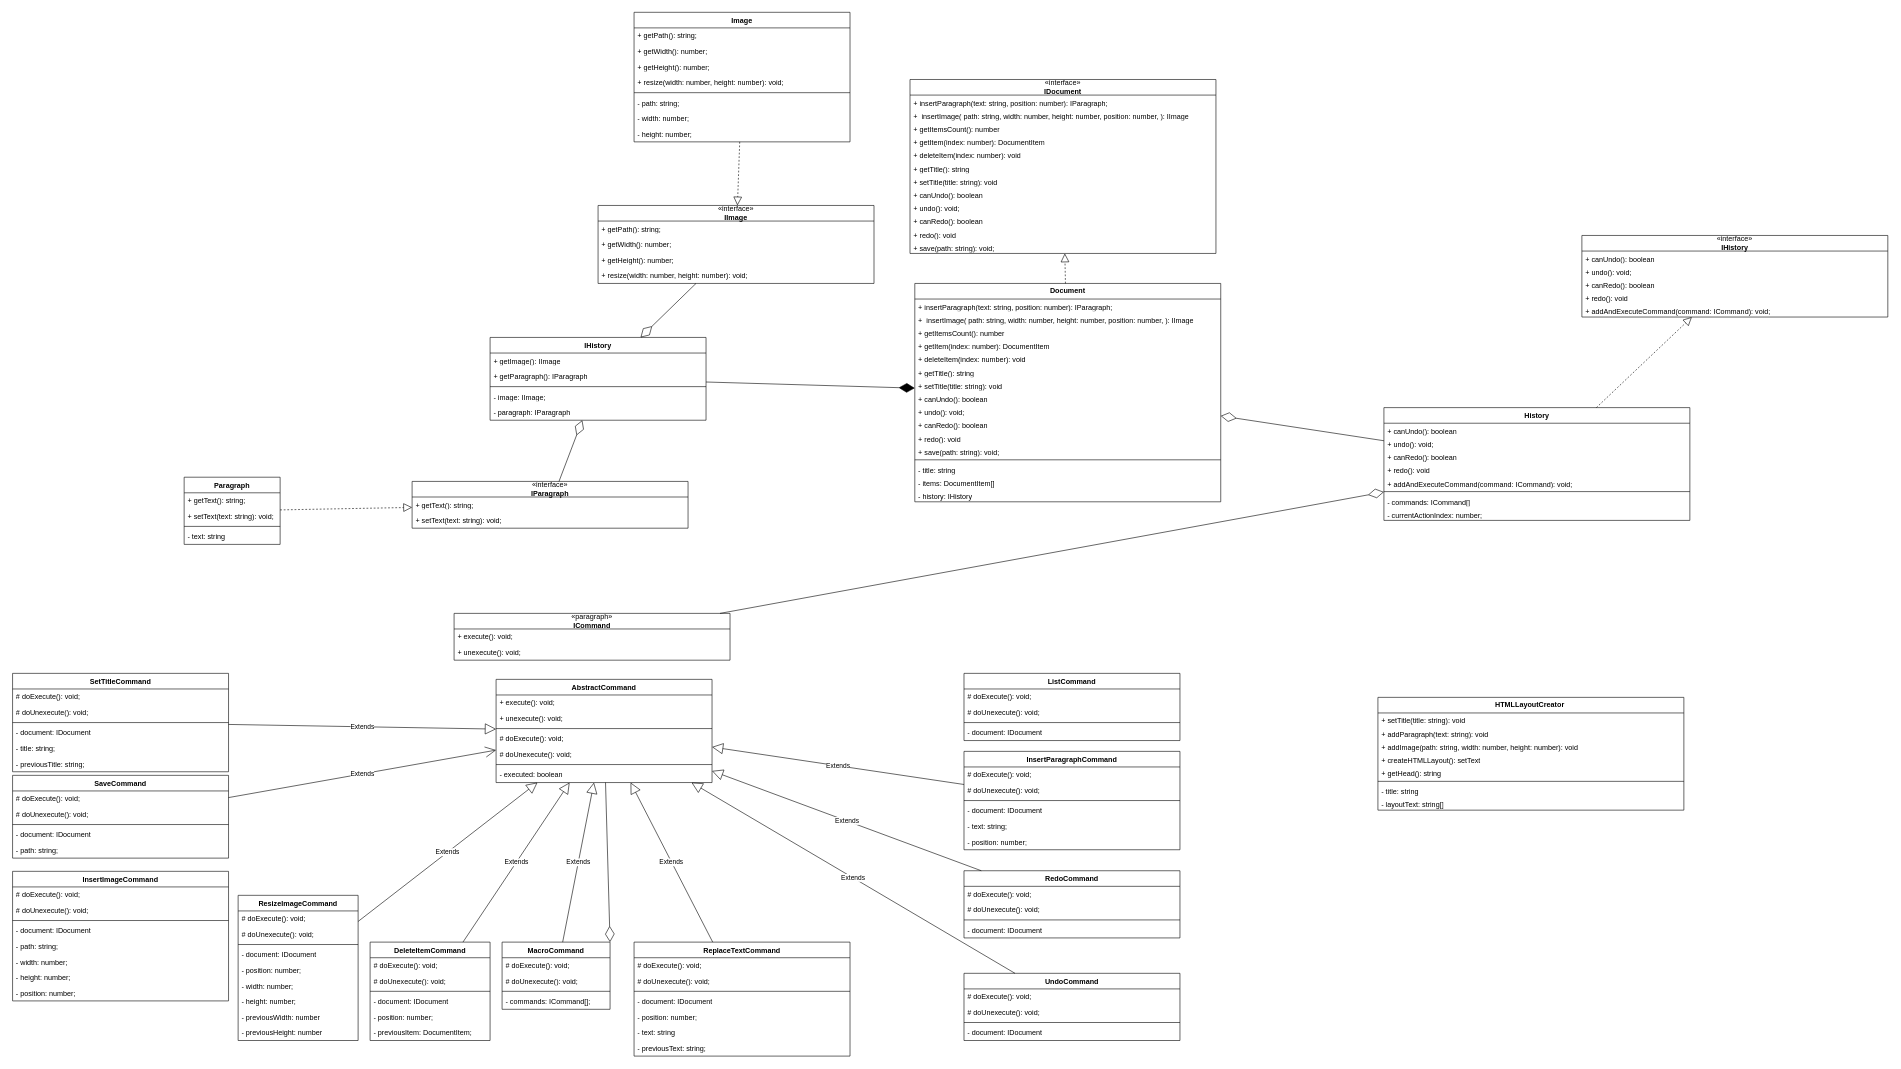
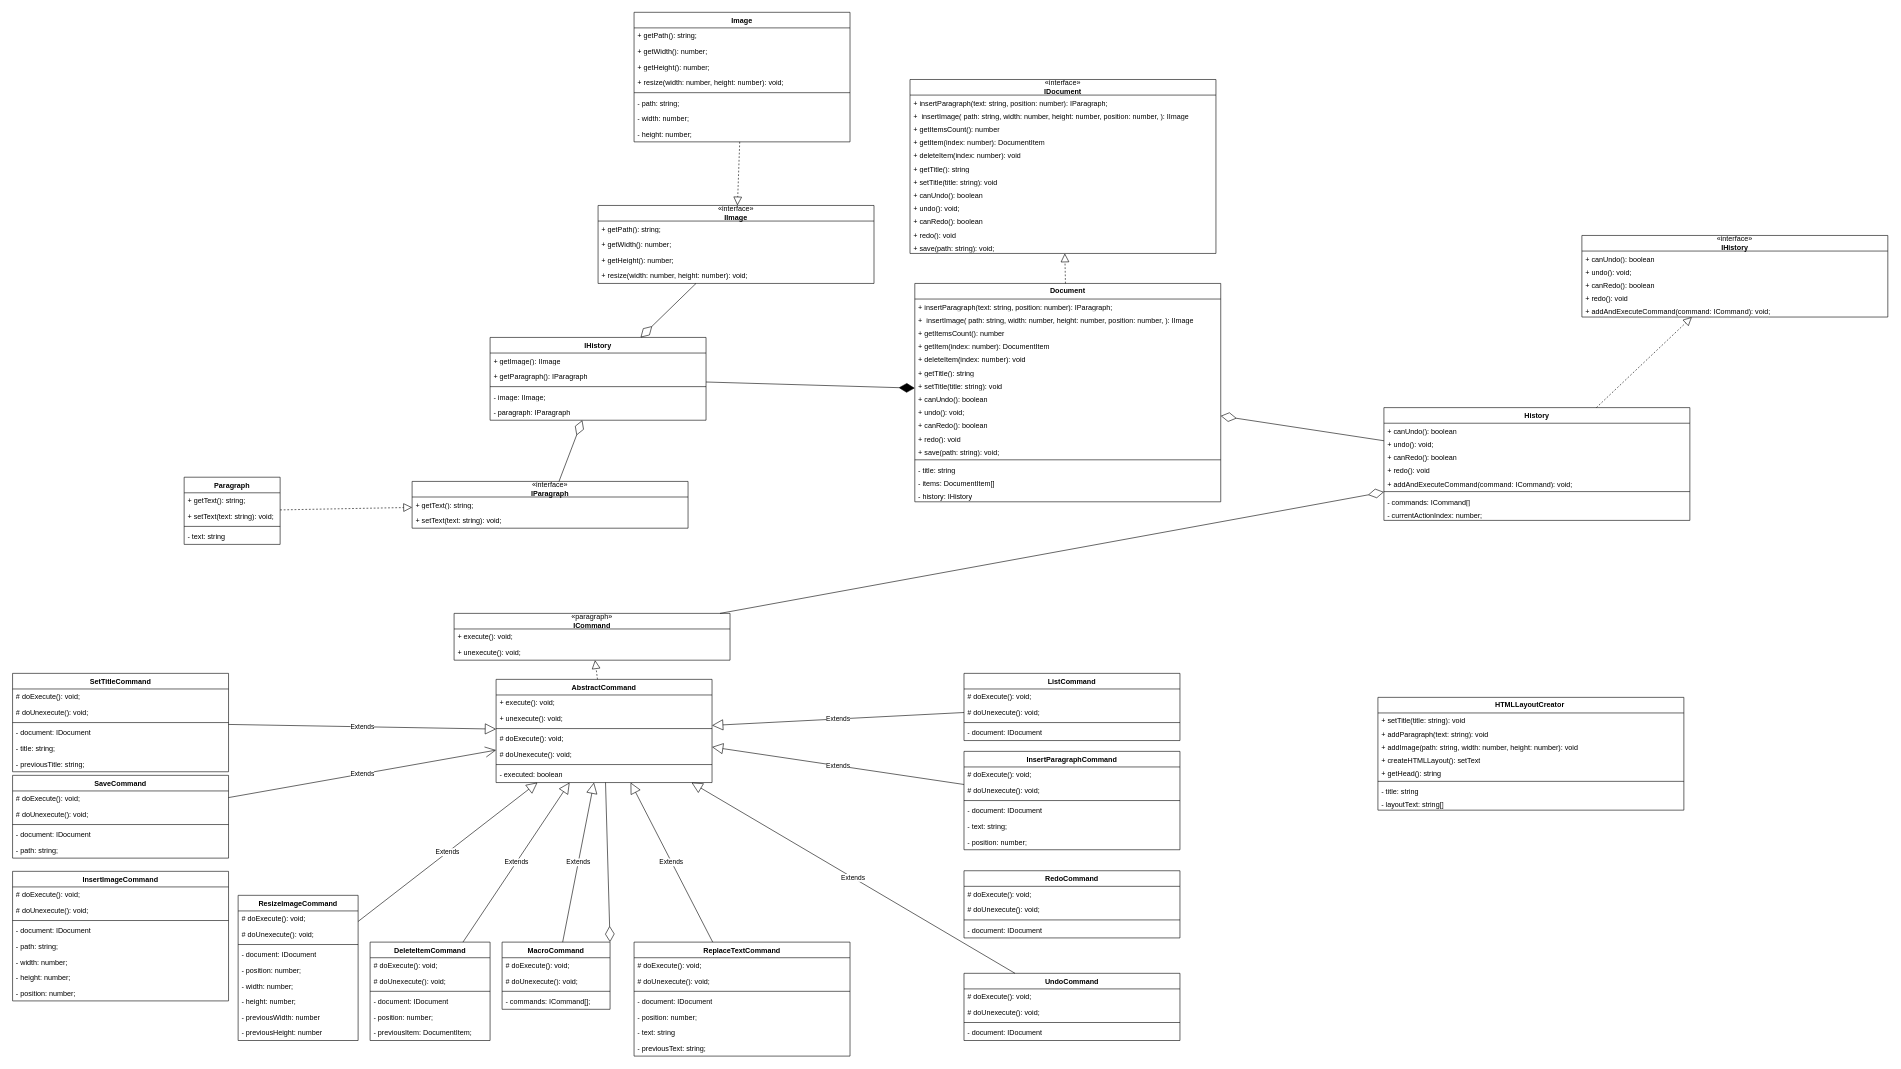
edge "AbstractCommand" -> "«paragraph»ICommand": added
edge "ListCommand" -> "AbstractCommand": added, label "Extends"
edge "RedoCommand" -> "AbstractCommand": removed, label "Extends"
